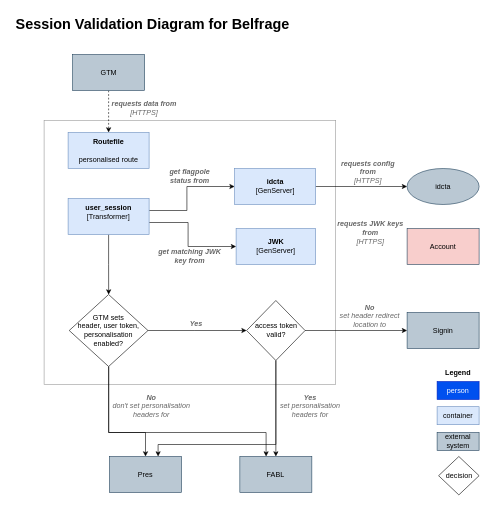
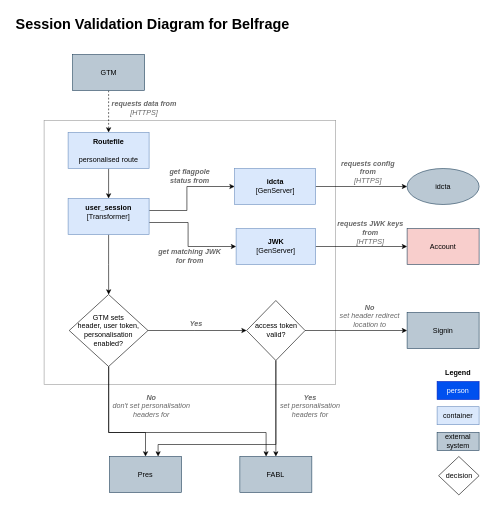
edge "Routefile personalised route" -> "user_session [Transformer]": added
edge "JWK [GenServer]" -> "Account": added
node "get matching JWK key from": label "get matching JWK key from" -> "get matching JWK for from"
